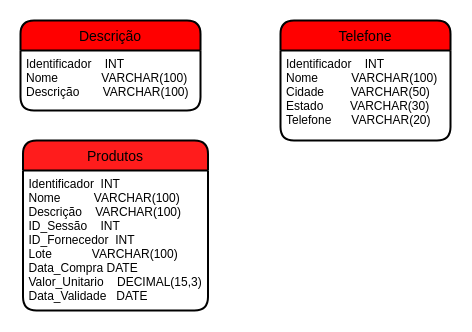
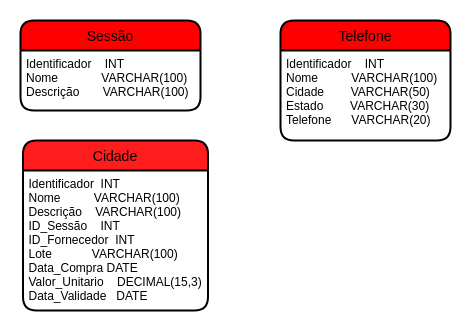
node "Descrição": label "Descrição" -> "Sessão"
node "Produtos": label "Produtos" -> "Cidade"
